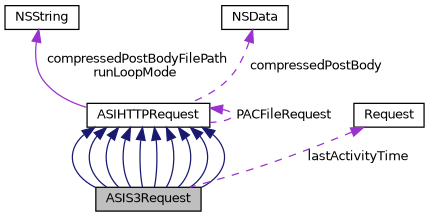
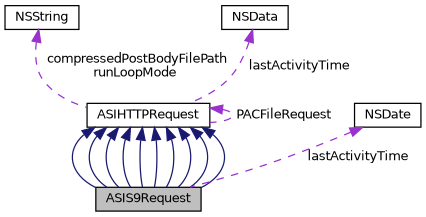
edge "ASIHTTPRequest" -> "NSData": label " compressedPostBody" -> " lastActivityTime"
edge "ASIHTTPRequest" -> "NSString": style solid -> dashed
node "Request": label "Request" -> "NSDate"
node "ASIS3Request": label "ASIS3Request" -> "ASIS9Request"
